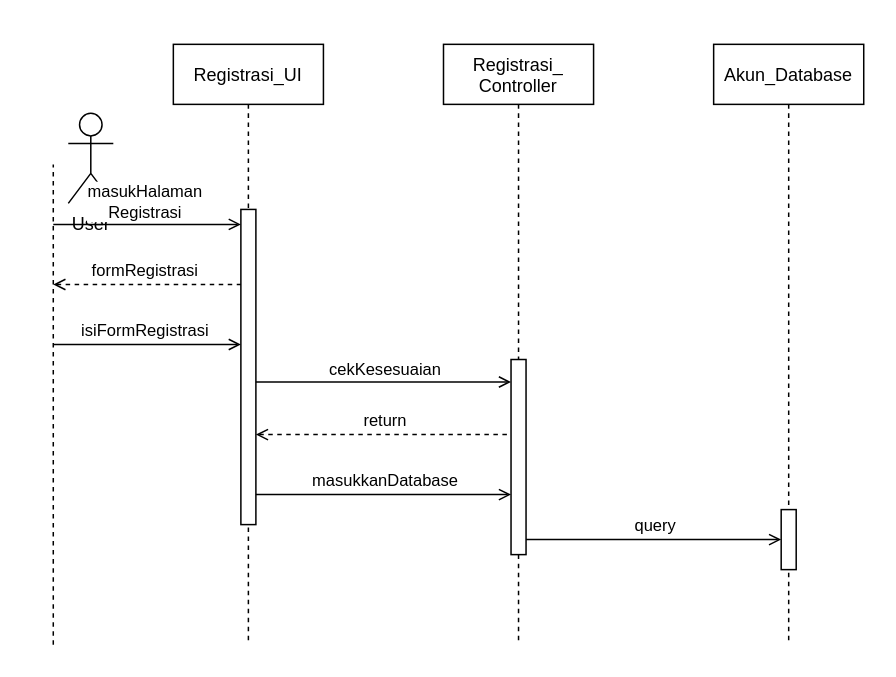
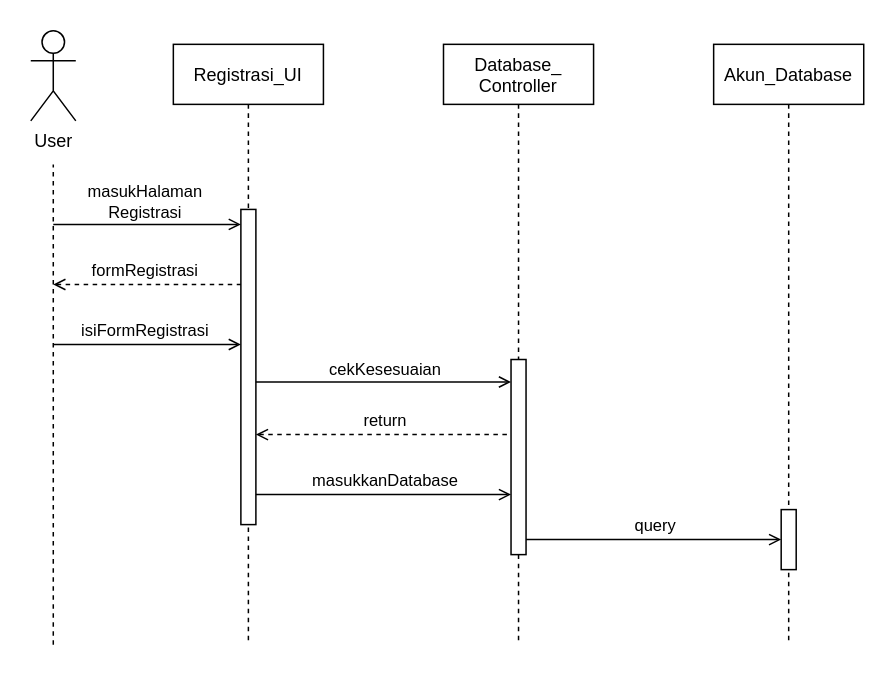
node "Registrasi_ Controller": label "Registrasi_ Controller" -> "Database_ Controller"
node "User": moved (91, 158) -> (53, 76)
